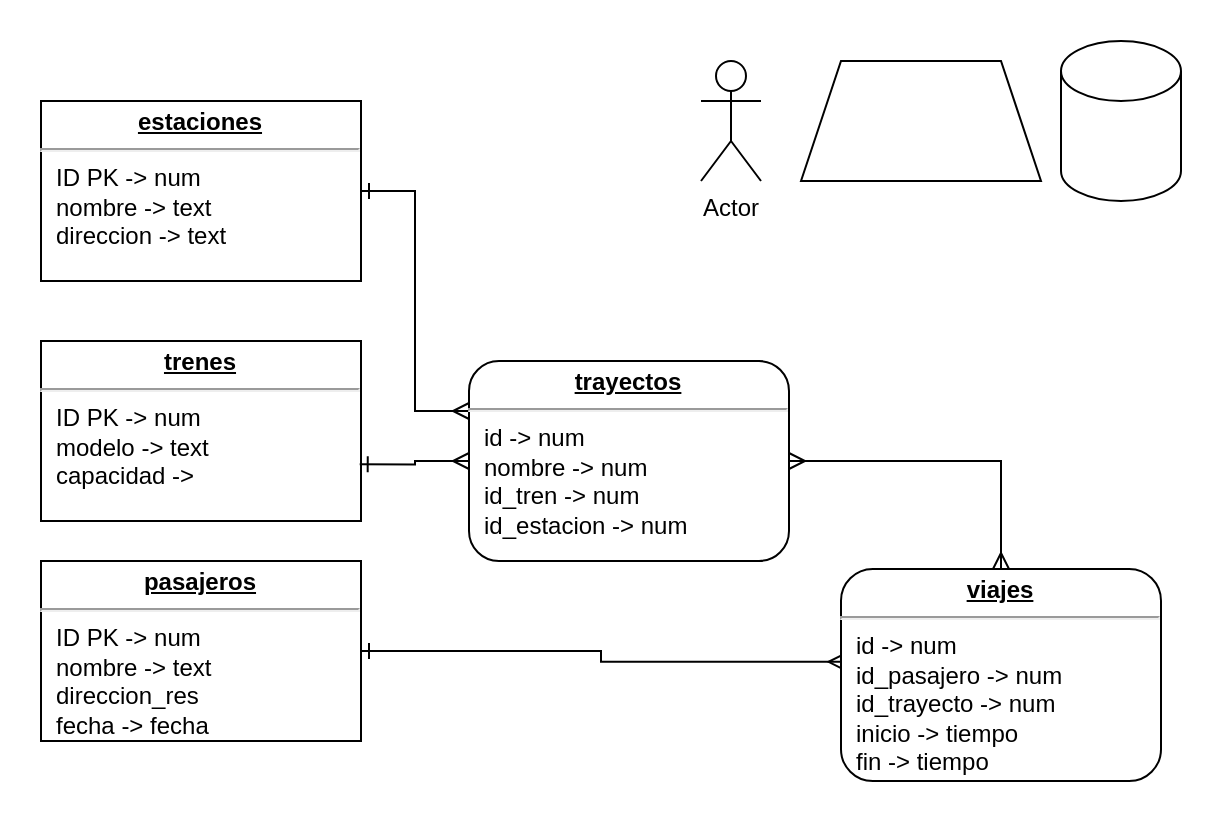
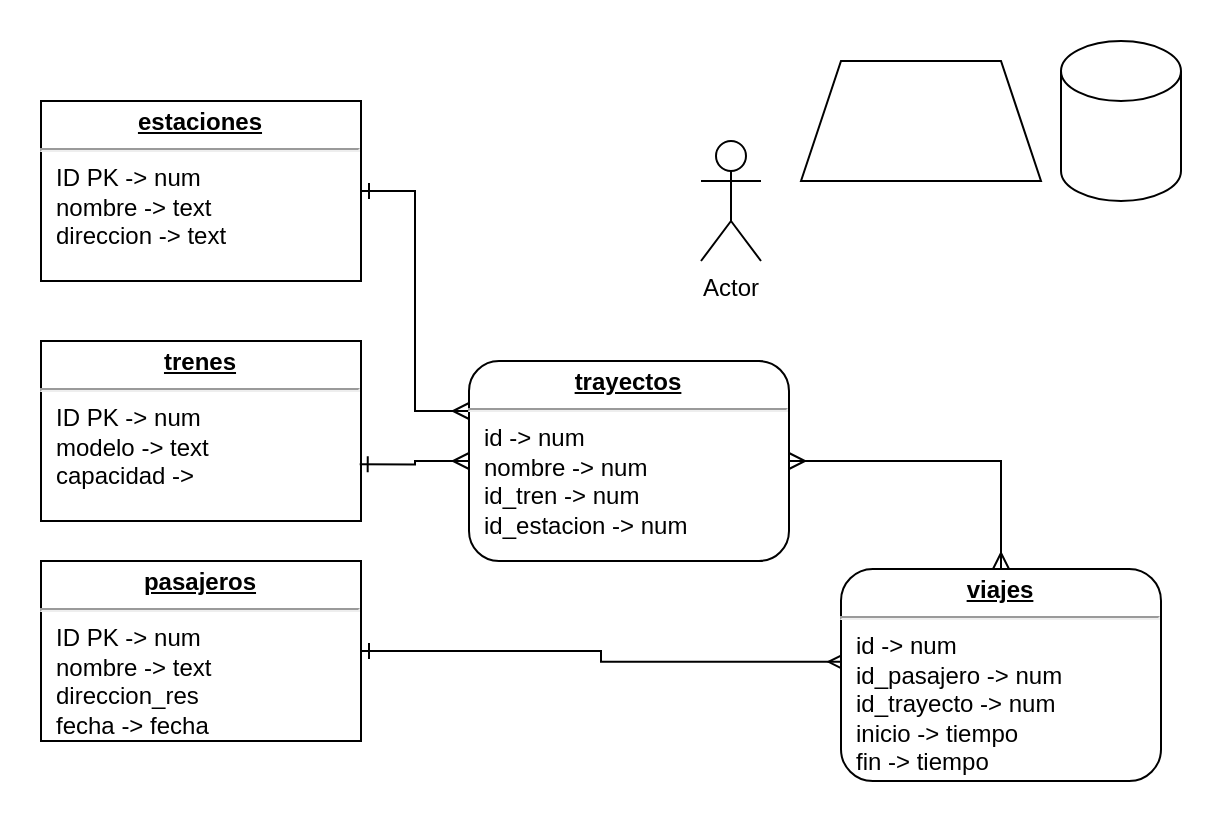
node "Actor": moved (731, 121) -> (731, 201)
